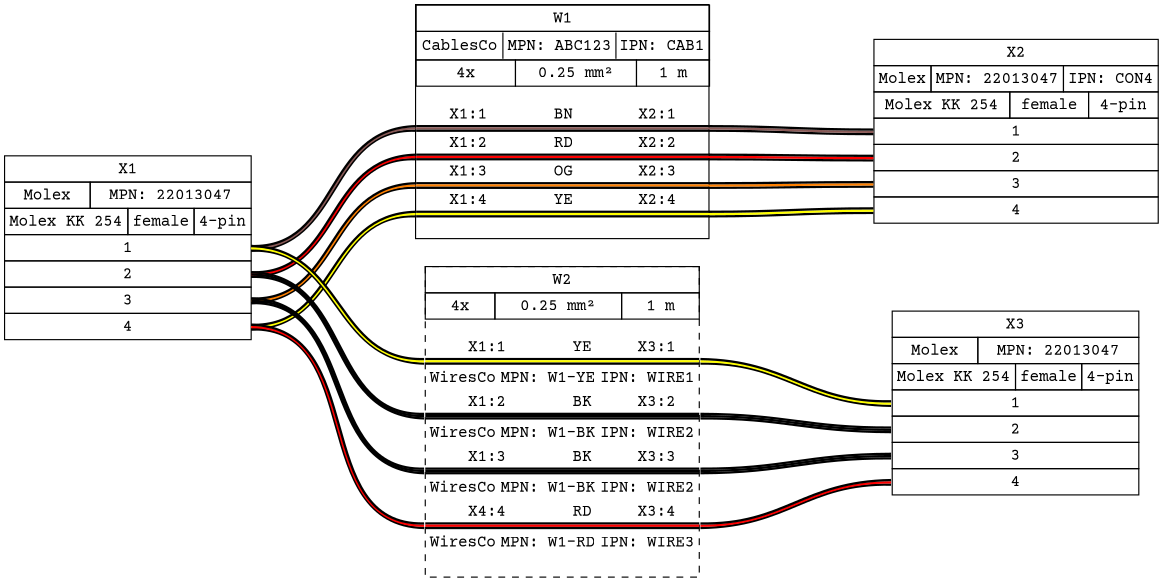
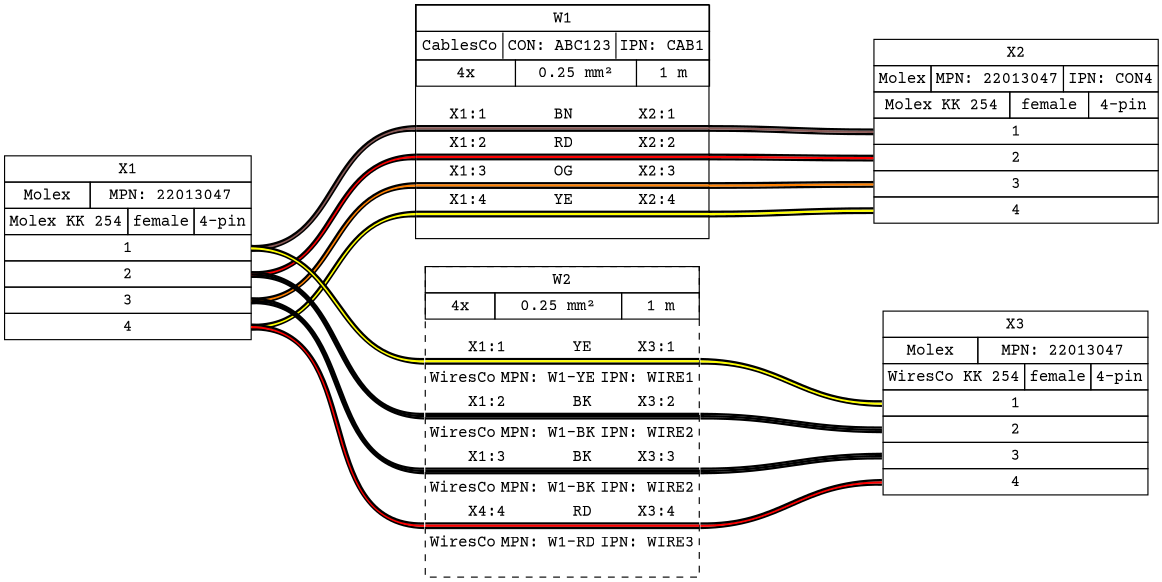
node "W1": text "MPN: ABC123" -> "CON: ABC123"
node "X3": text "Molex KK 254" -> "WiresCo KK 254"
